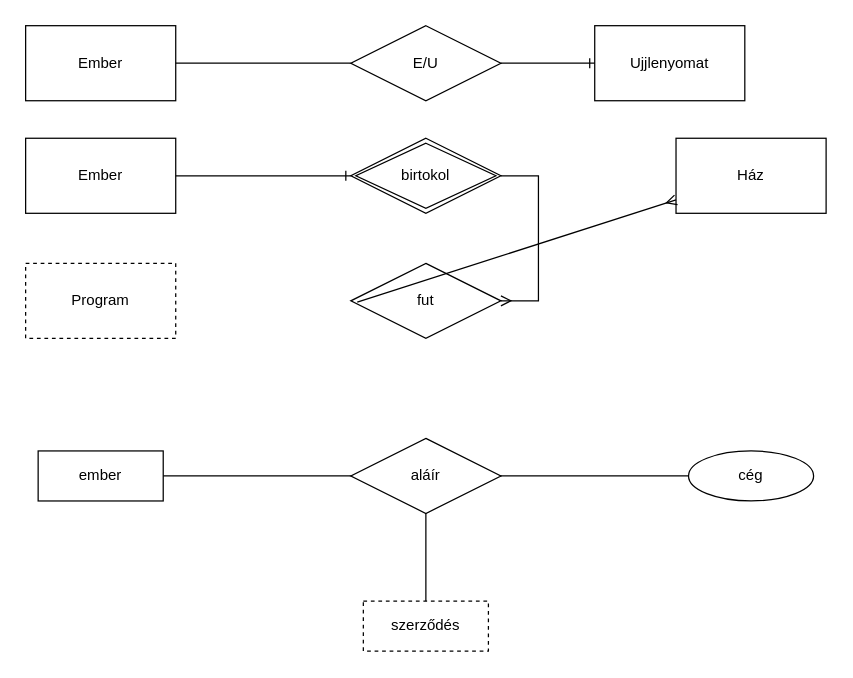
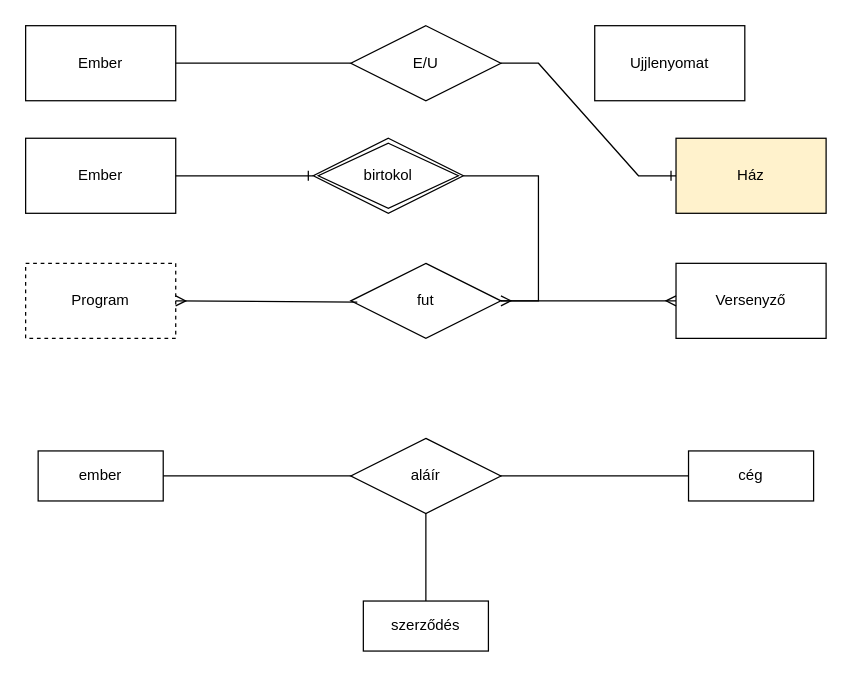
edge "E/U" -> "Ujjlenyomat": now "E/U" -> "Ház"
node "birtokol": moved (426, 176) -> (388, 176)
node "Ház": fillcolor #ffffff -> #fff2cc
edge "fut" -> "Ház": now "fut" -> "Program"
edge "fut" -> "Versenyző": added
node "Versenyző": added
node "cég": shape ellipse -> rectangle
node "szerződés": style dashed -> solid
